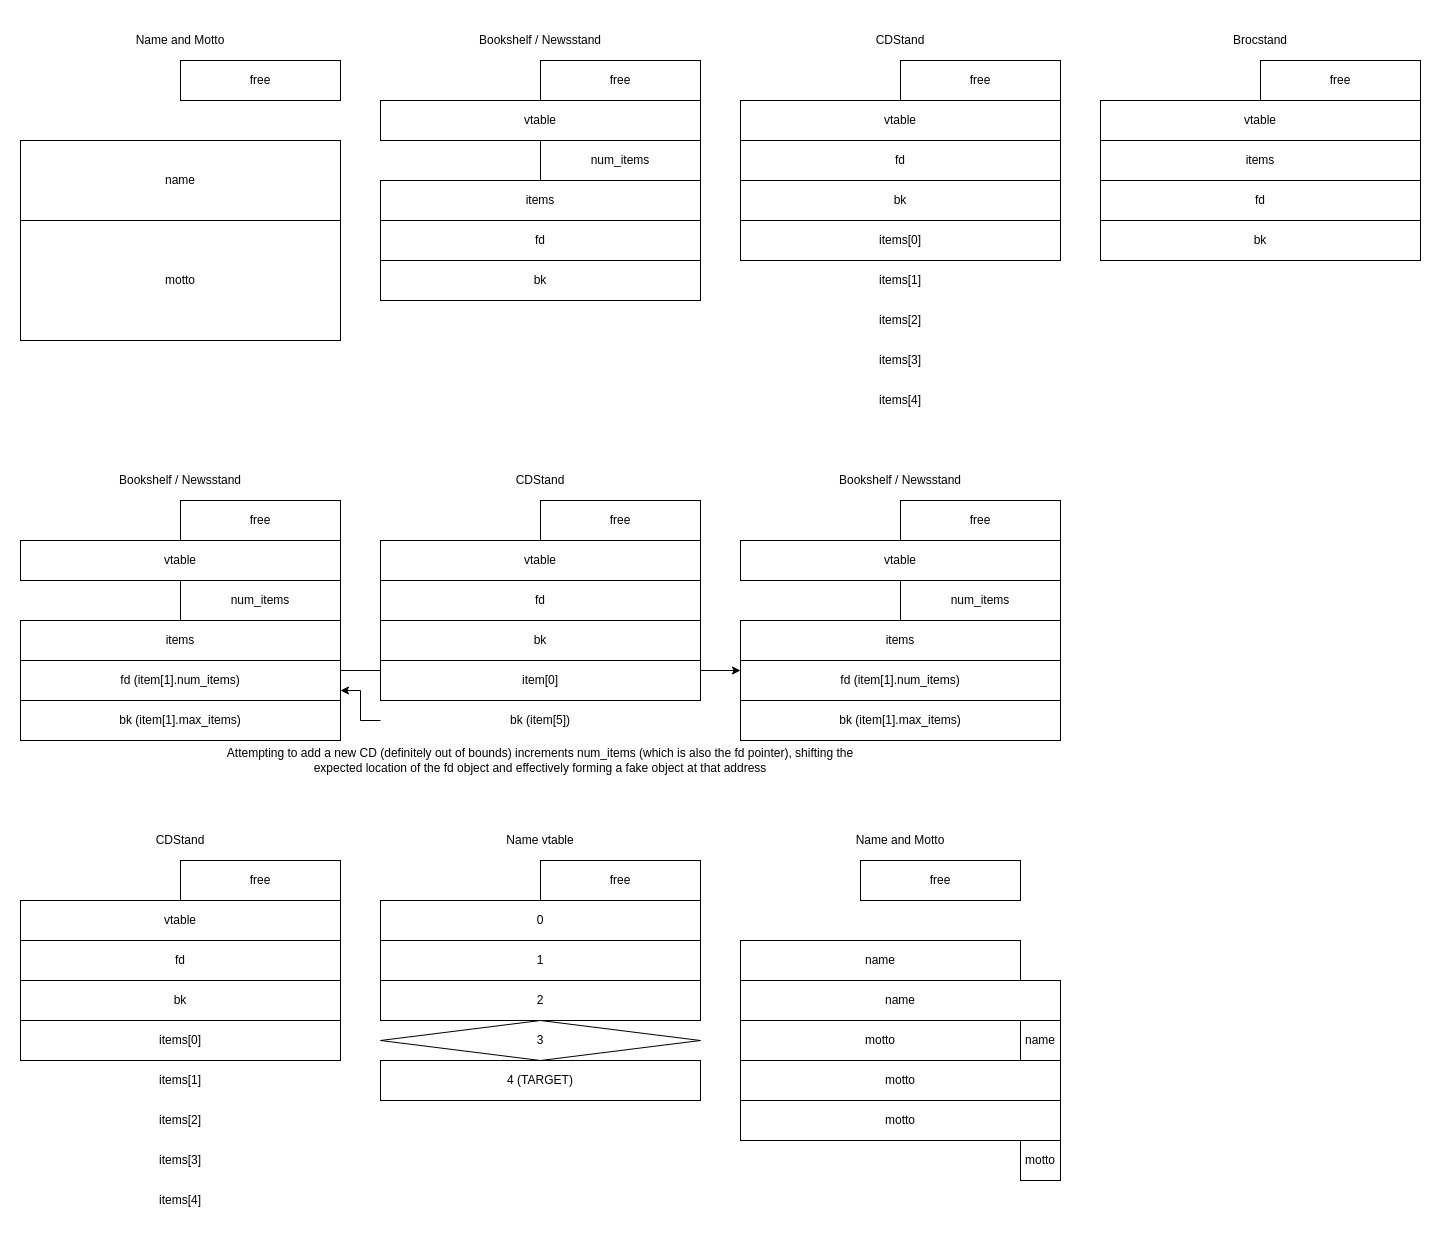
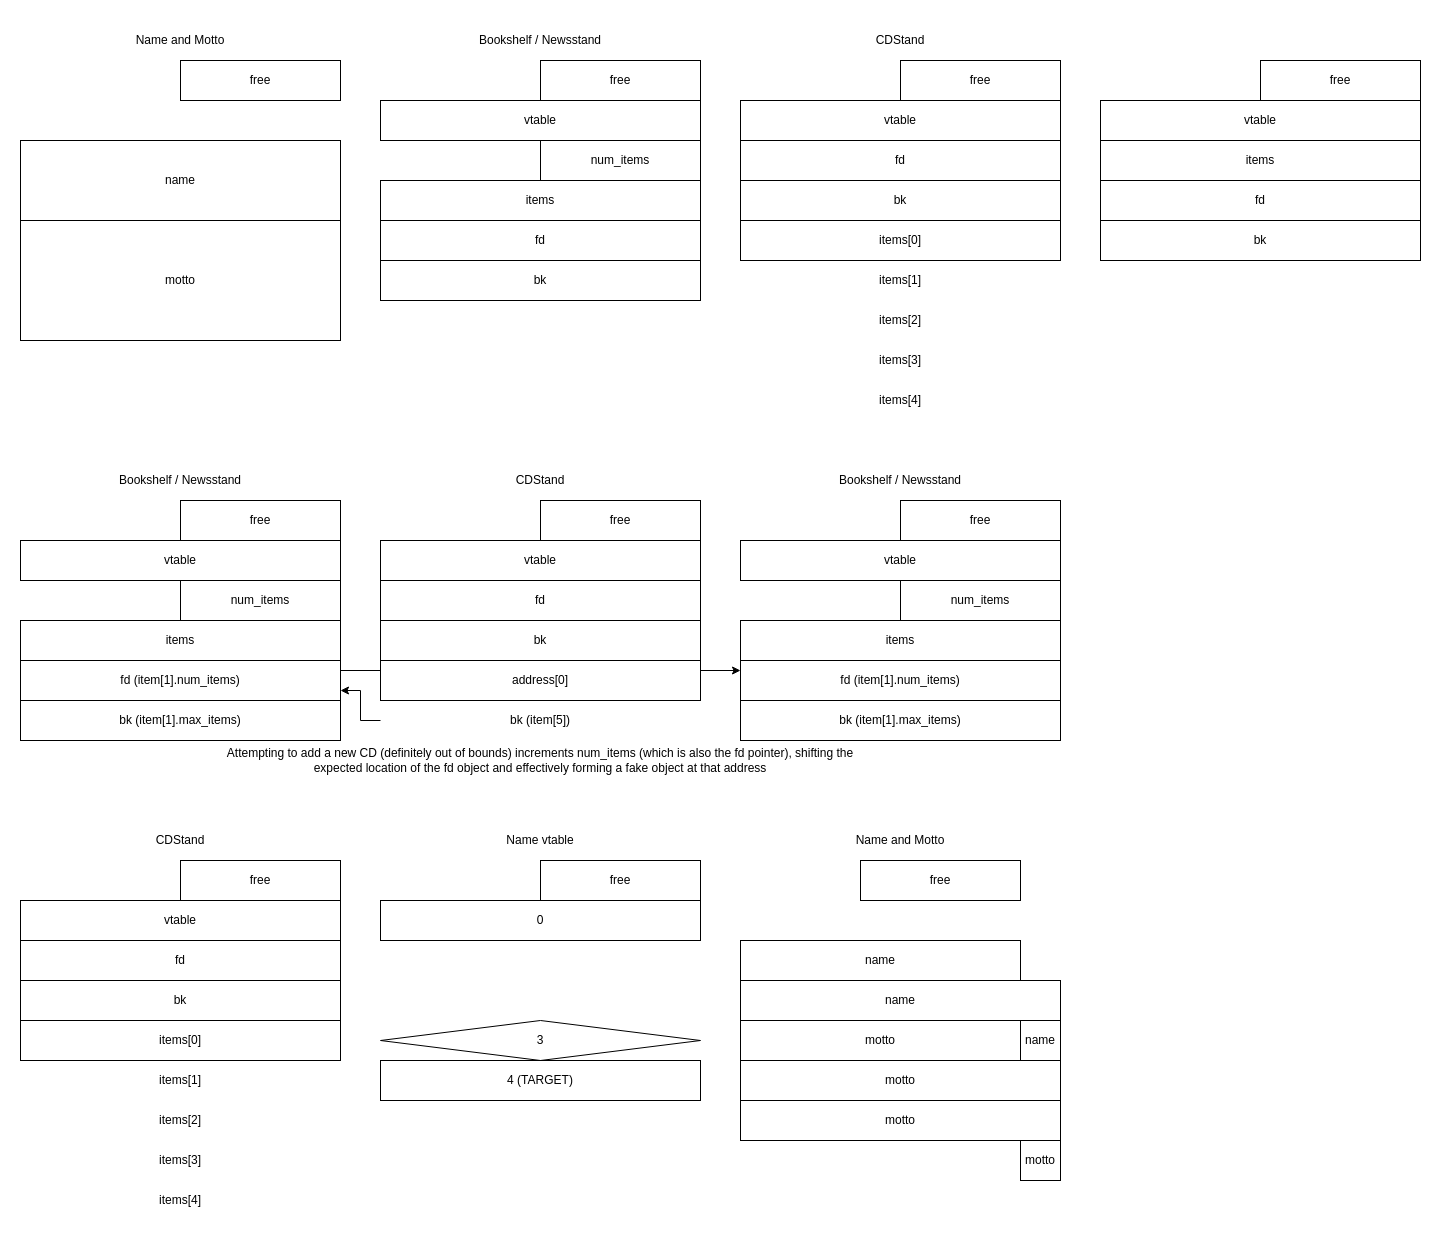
node "Brocstand": removed
node "item[0]": label "item[0]" -> "address[0]"
node "1": removed
node "2": removed
